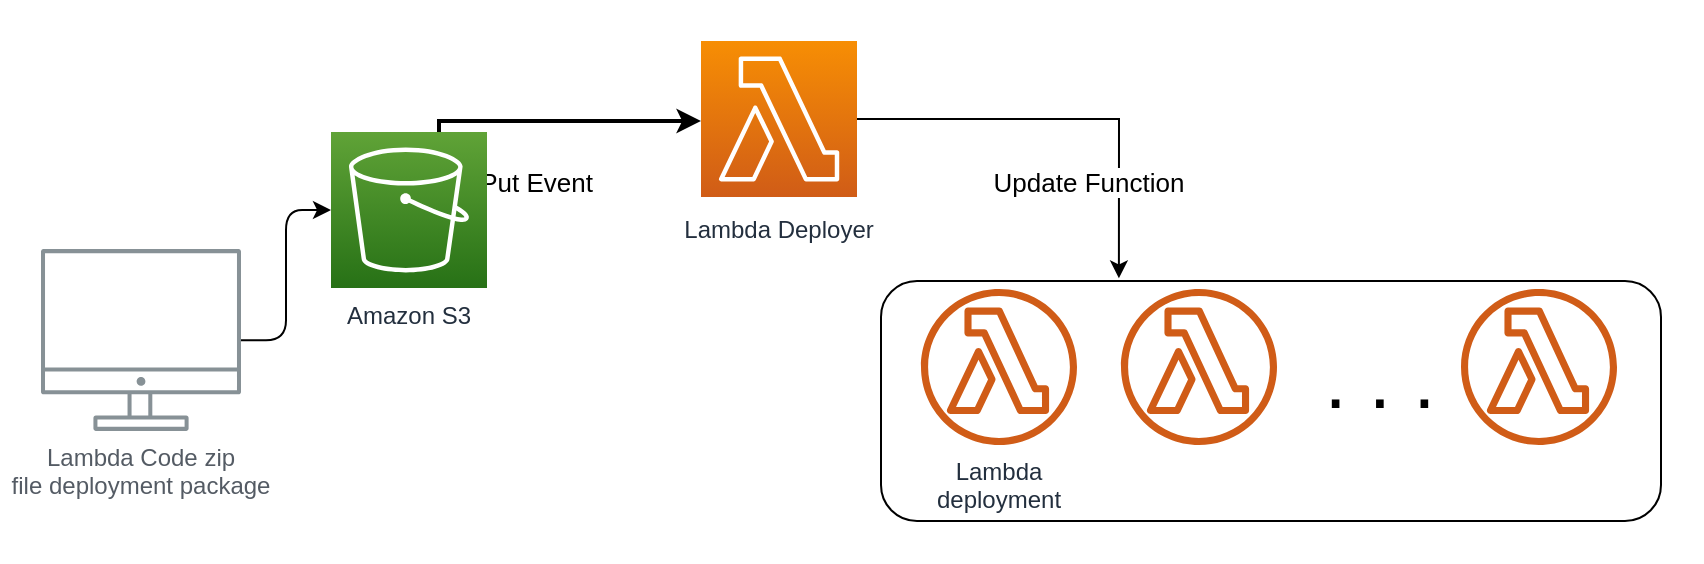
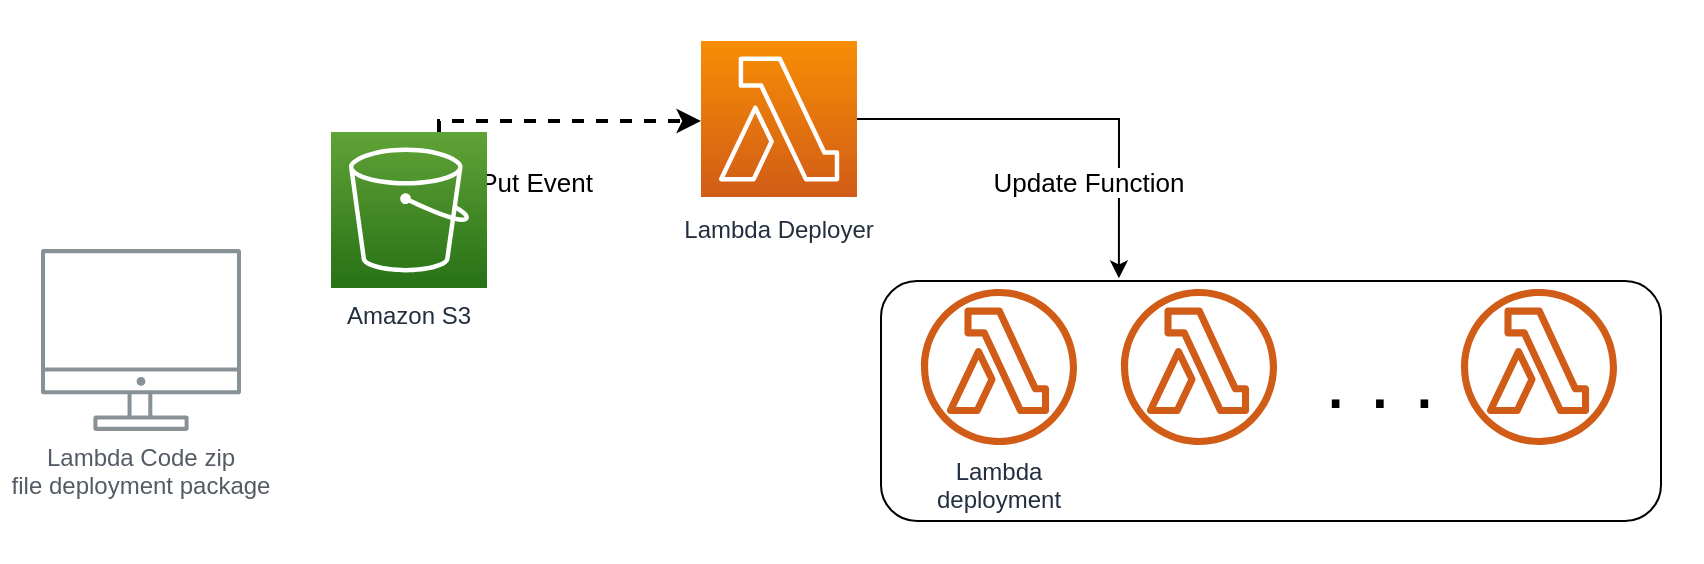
edge "Amazon S3" -> "Lambda Deployer": style solid -> dashed
edge "Lambda Code zip file deployment package" -> "Amazon S3": removed
